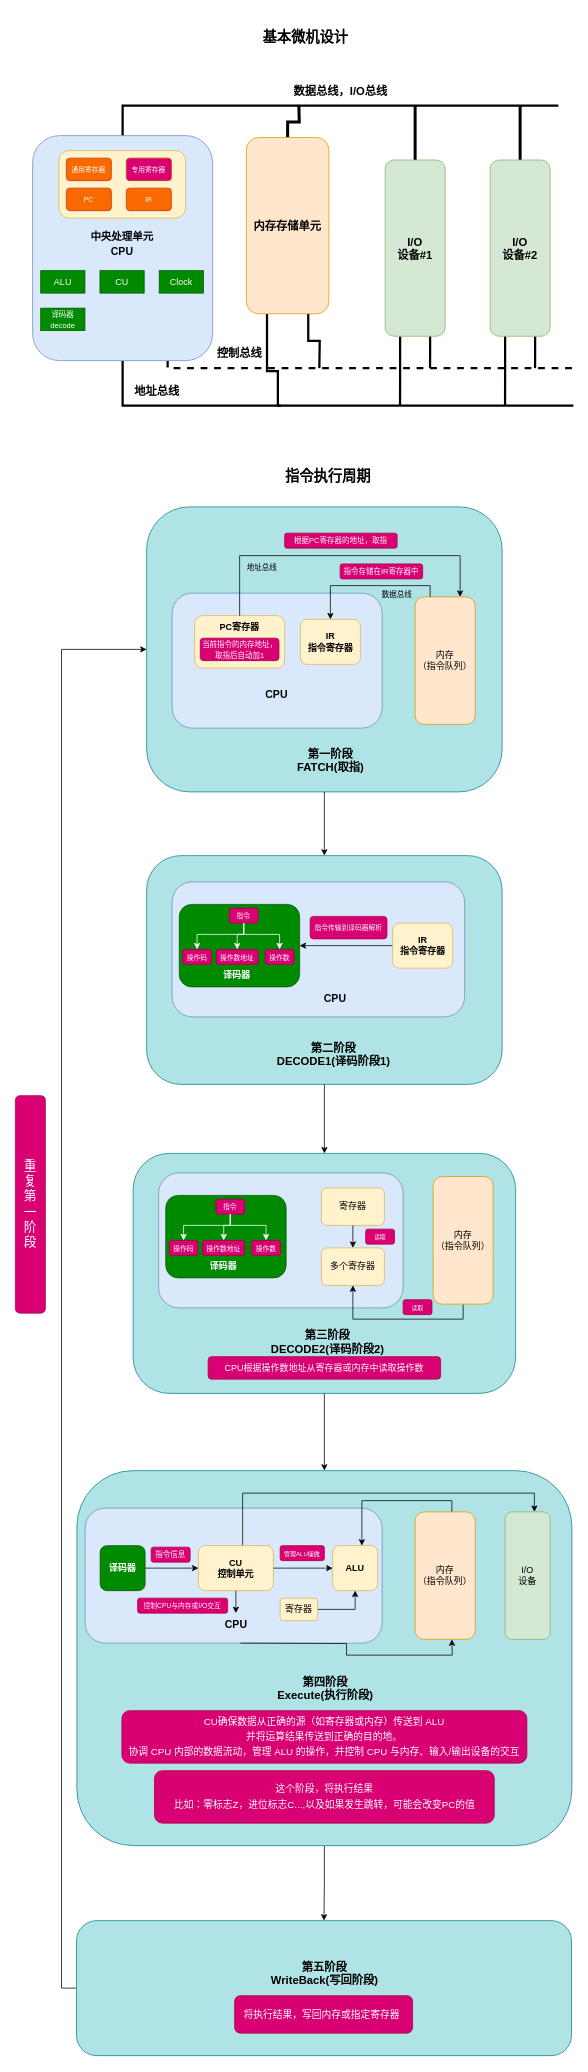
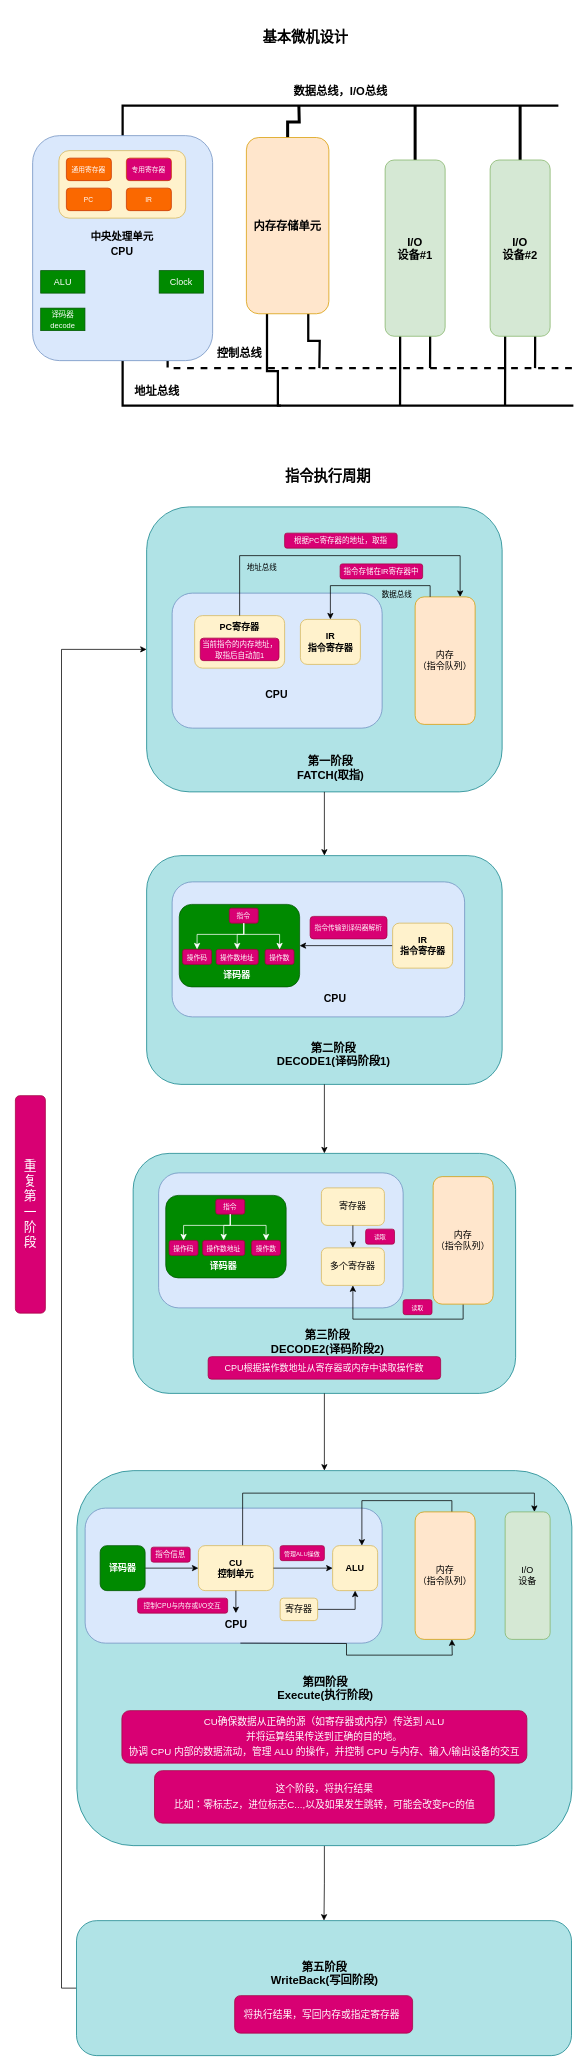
node "CU": removed
node "第一阶段 FATCH(取指)": moved (330, 760) -> (330, 768)
